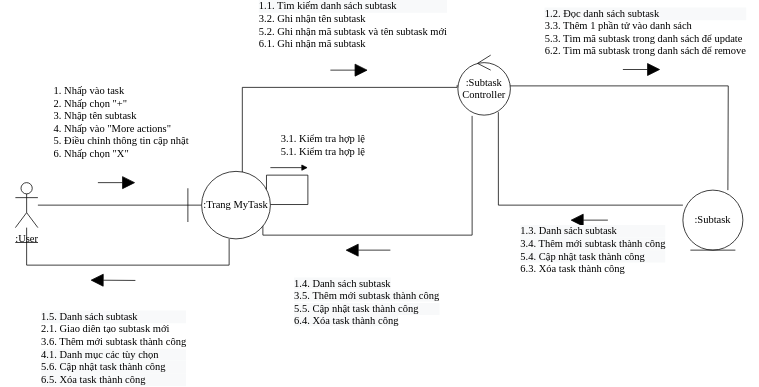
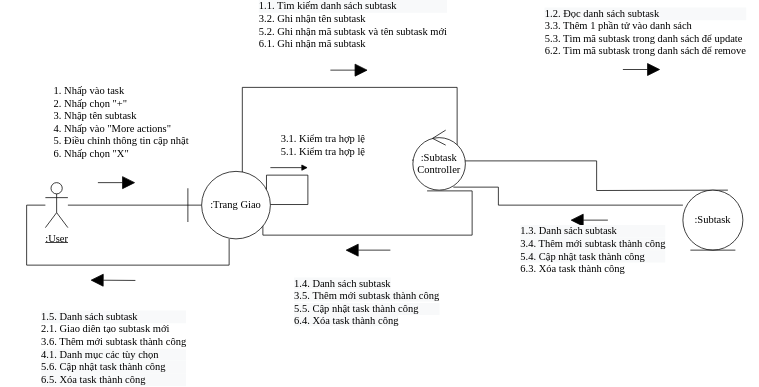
node ":Subtask Controller": moved (484, 85) -> (439, 160)
node ":User": moved (27, 205) -> (57, 205)
node ":Trang MyTask": label ":Trang MyTask" -> ":Trang Giao"
